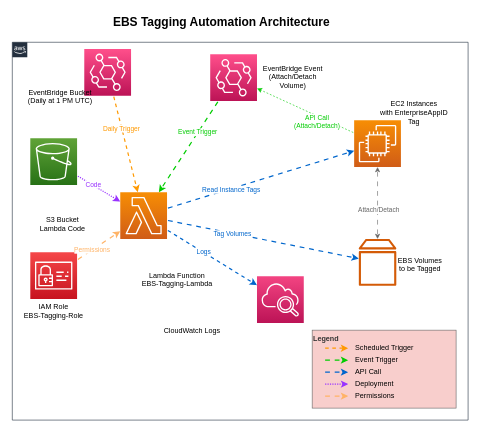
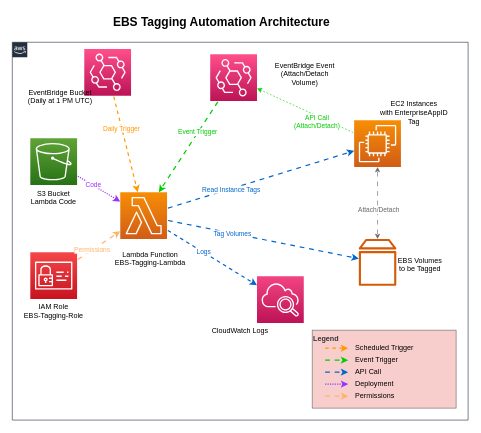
node "EventBridge Event (Attach/Detach Volume)": moved (293, 72) -> (305, 69)
node "S3 Bucket Lambda Code": moved (63, 224) -> (54, 197)
node "Lambda Function EBS-Tagging-Lambda": moved (177, 279) -> (150, 258)
node "CloudWatch Logs": moved (192, 329) -> (240, 329)
